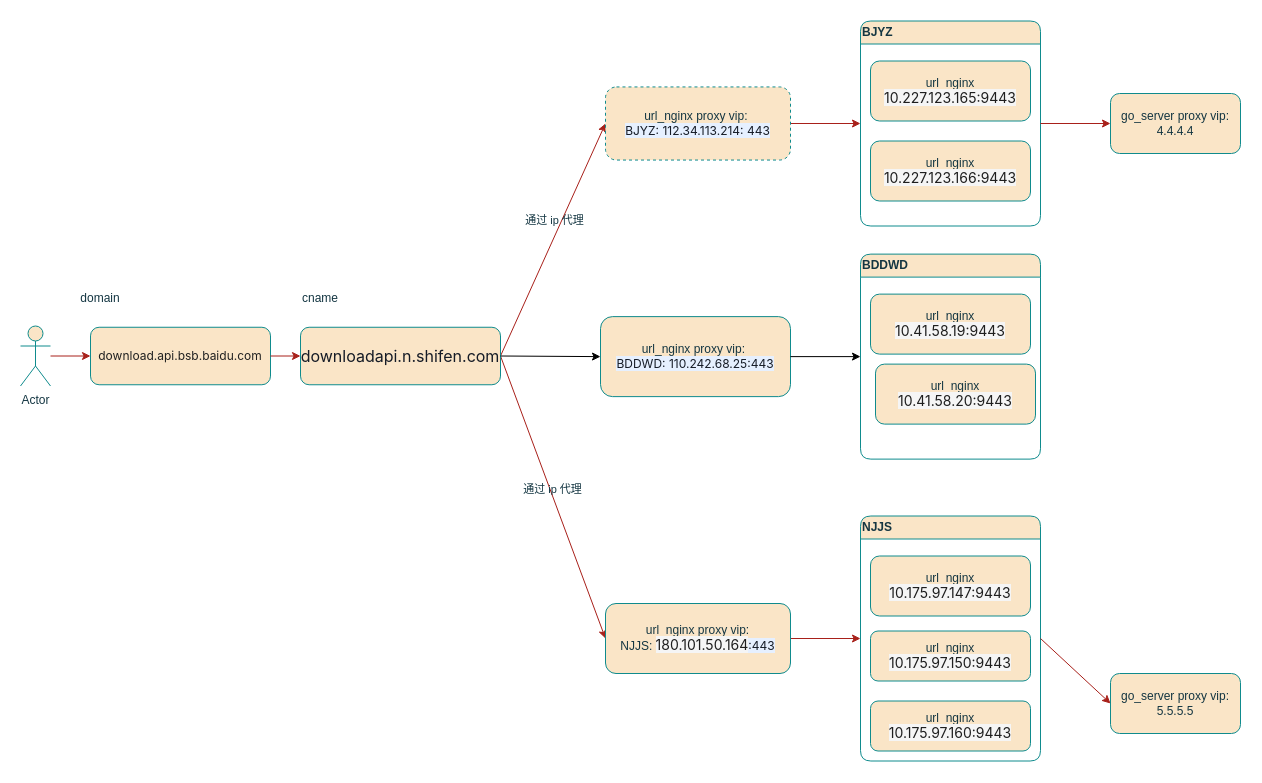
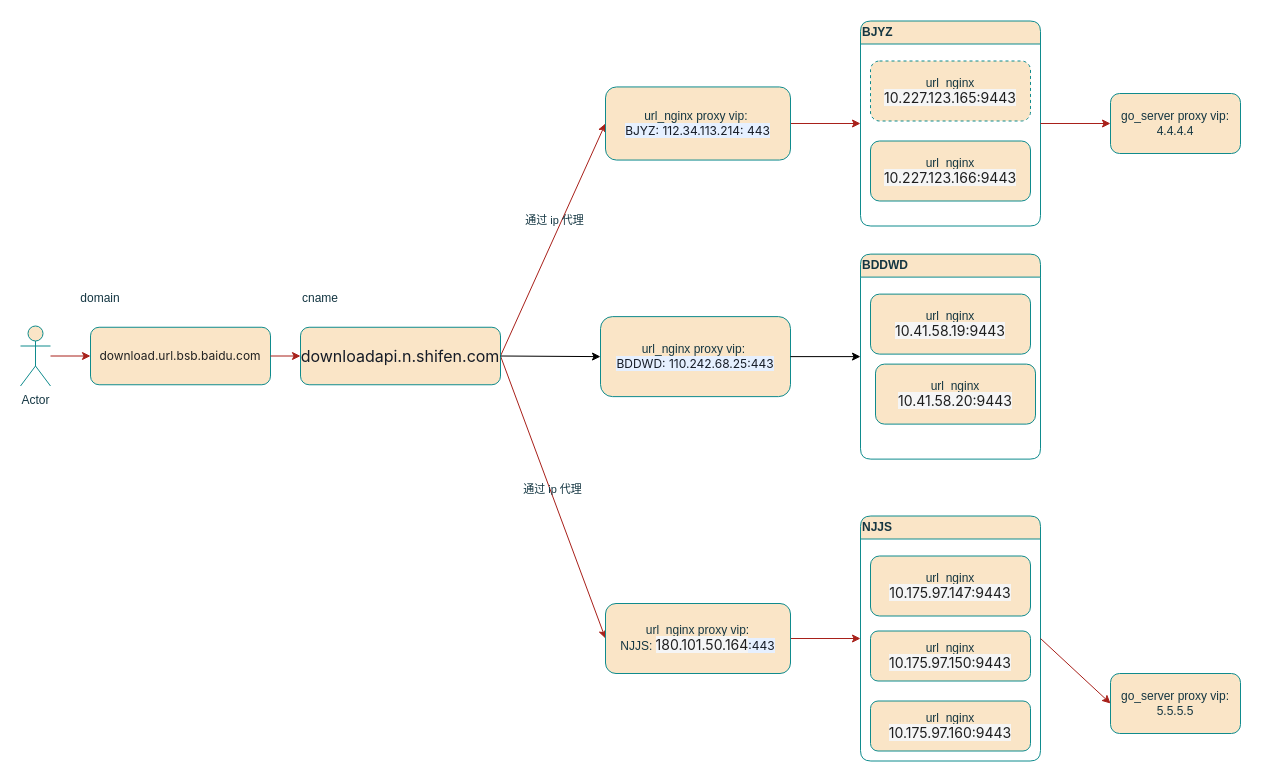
node "url_nginx 10.227.123.165:9443": style solid -> dashed
node "url_nginx proxy vip: BJYZ: 112.34.113.214: 443": style dashed -> solid
node "download.api.bsb.baidu.com": label "download.api.bsb.baidu.com" -> "download.url.bsb.baidu.com"
